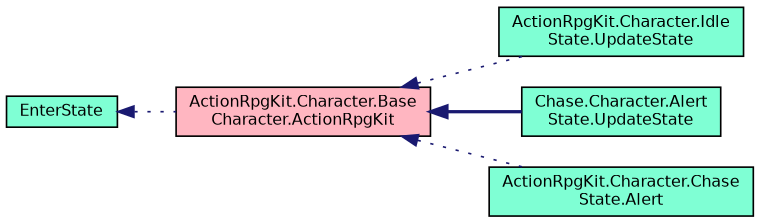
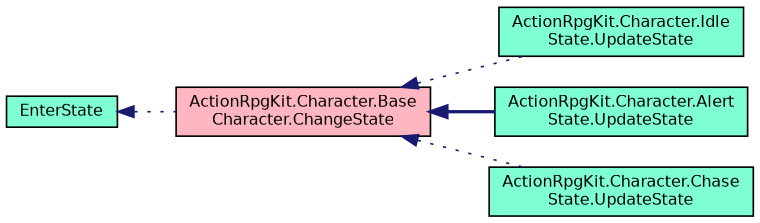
node "ActionRpgKit.Character.Base Character.ActionRpgKit": label "ActionRpgKit.Character.Base Character.ActionRpgKit" -> "ActionRpgKit.Character.Base Character.ChangeState"
node "Chase.Character.Alert State.UpdateState": label "Chase.Character.Alert State.UpdateState" -> "ActionRpgKit.Character.Alert State.UpdateState"
node "ActionRpgKit.Character.Chase State.Alert": label "ActionRpgKit.Character.Chase State.Alert" -> "ActionRpgKit.Character.Chase State.UpdateState"
